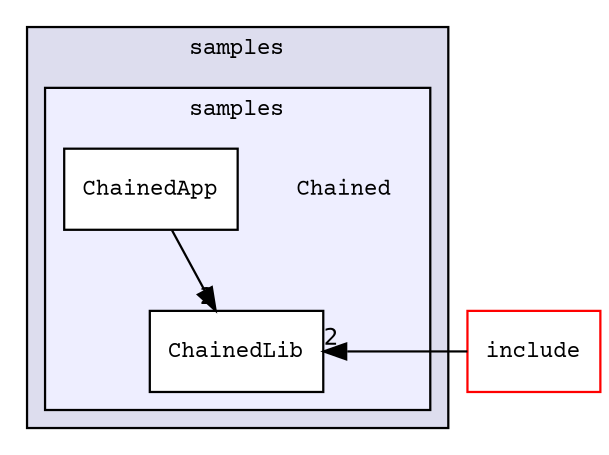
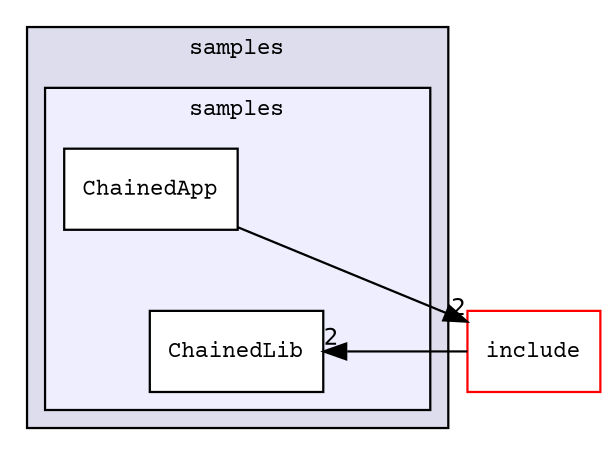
node "Chained": removed
edge "ChainedApp" -> "ChainedLib": now "ChainedApp" -> "include"
